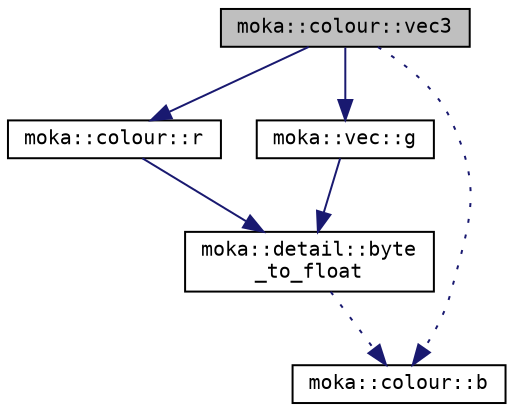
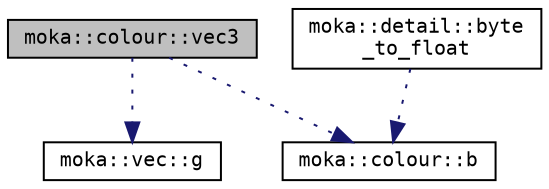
edge "moka::colour::vec3" -> "moka::vec::g": style solid -> dotted
node "moka::colour::r": removed
edge "moka::vec::g" -> "moka::detail::byte _to_float": removed
